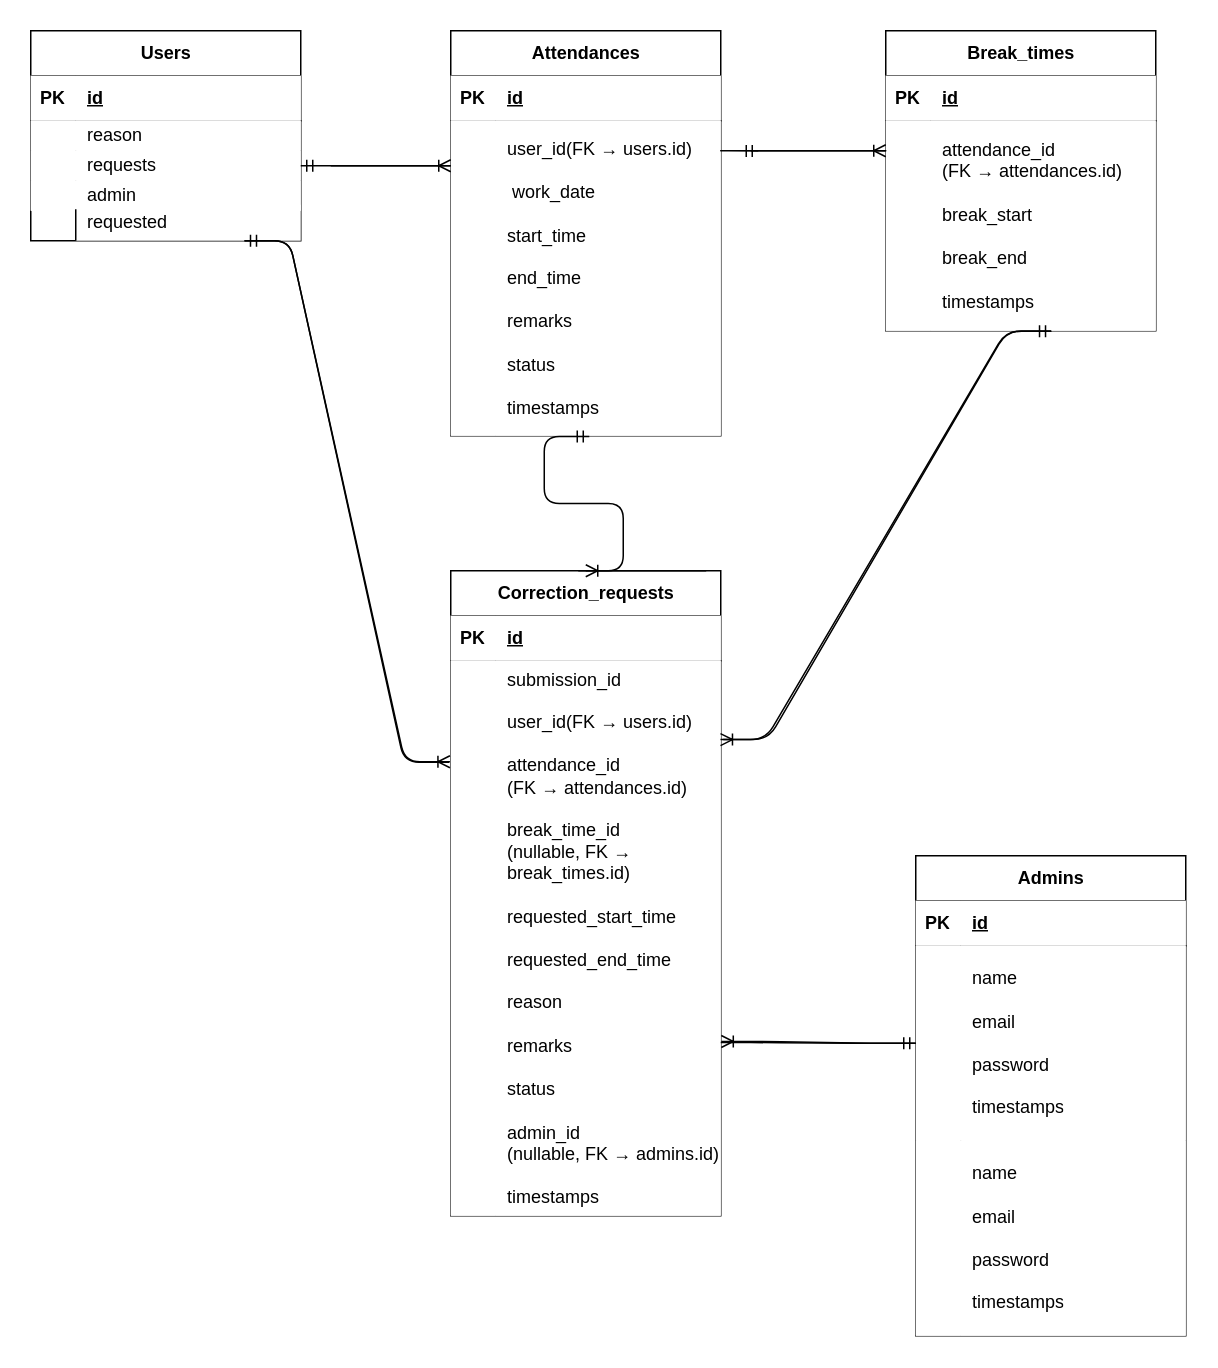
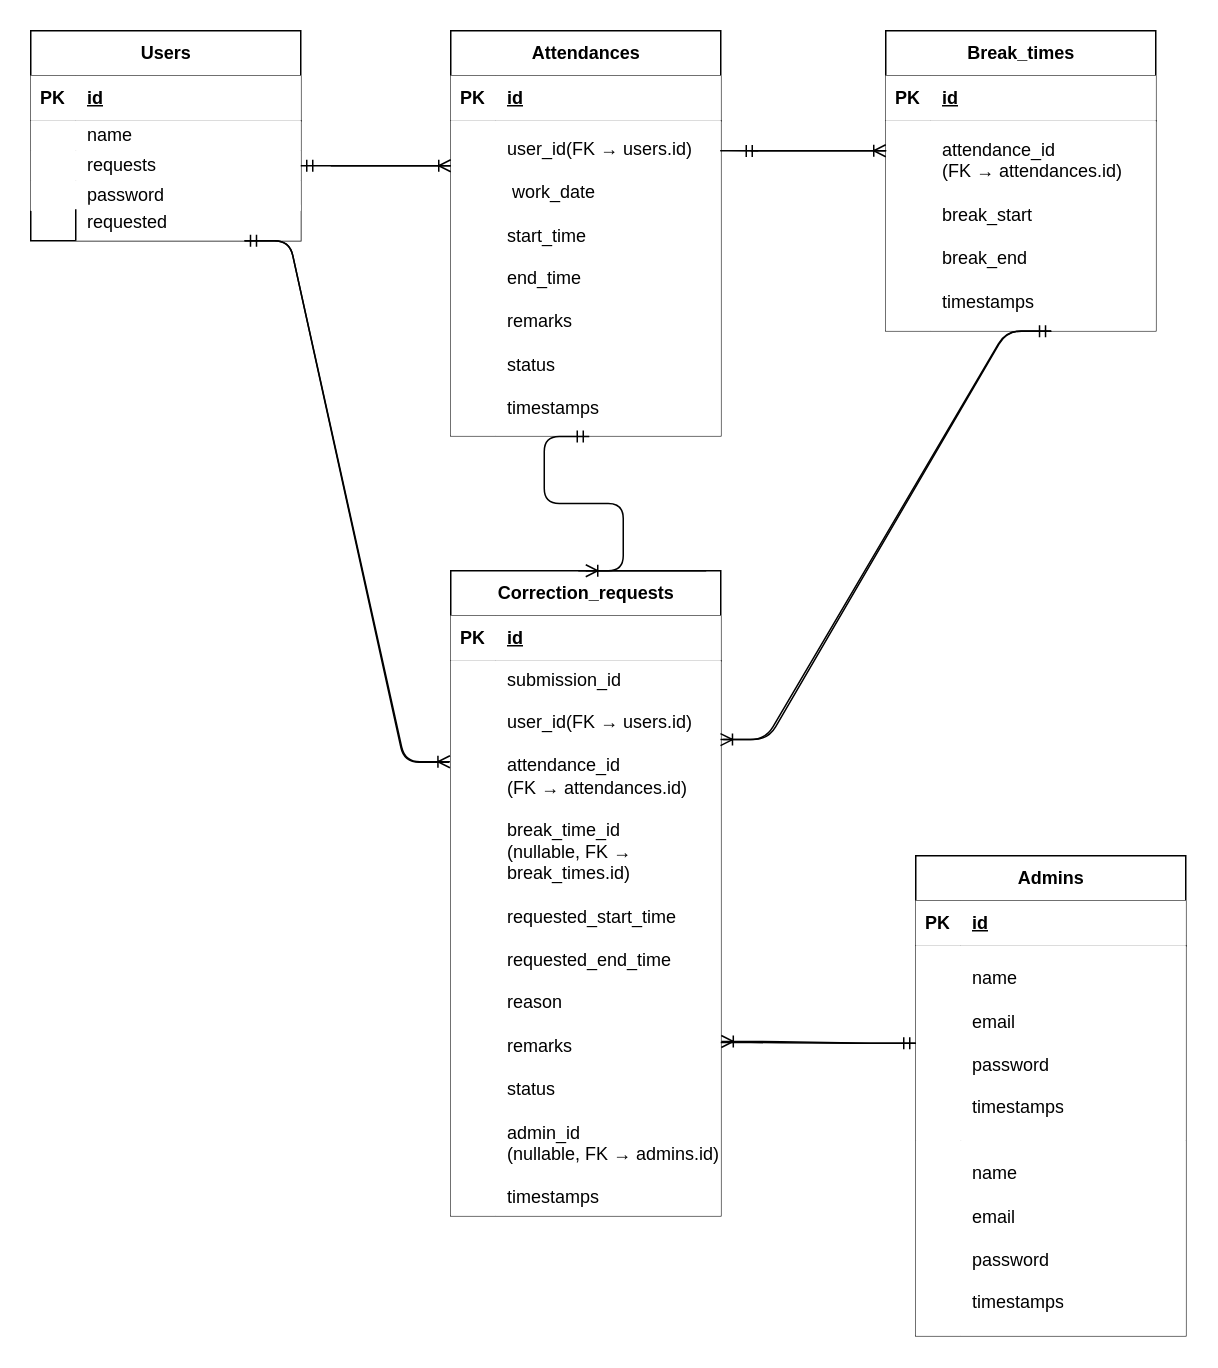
node "reason": label "reason" -> "name"
node "admin": label "admin" -> "password"
